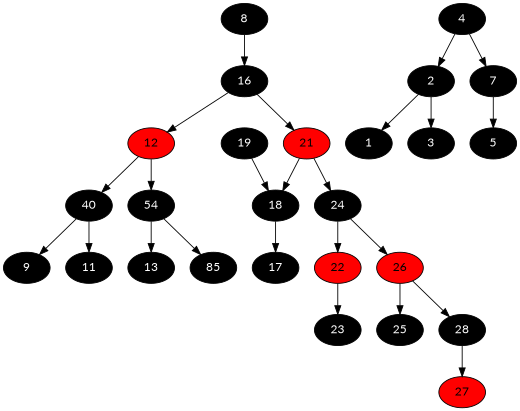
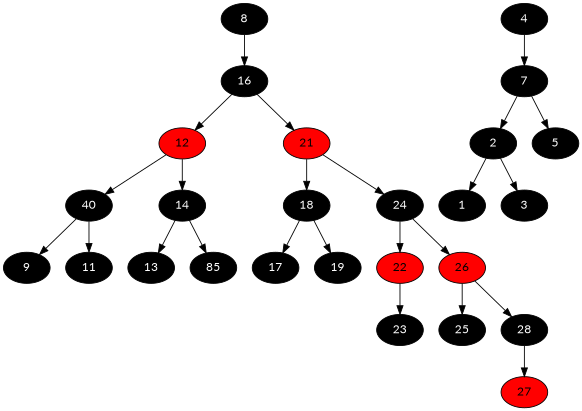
edge "4" -> "2": now "7" -> "2"
edge "19" -> "18": reversed
node "54": label "54" -> "14"
